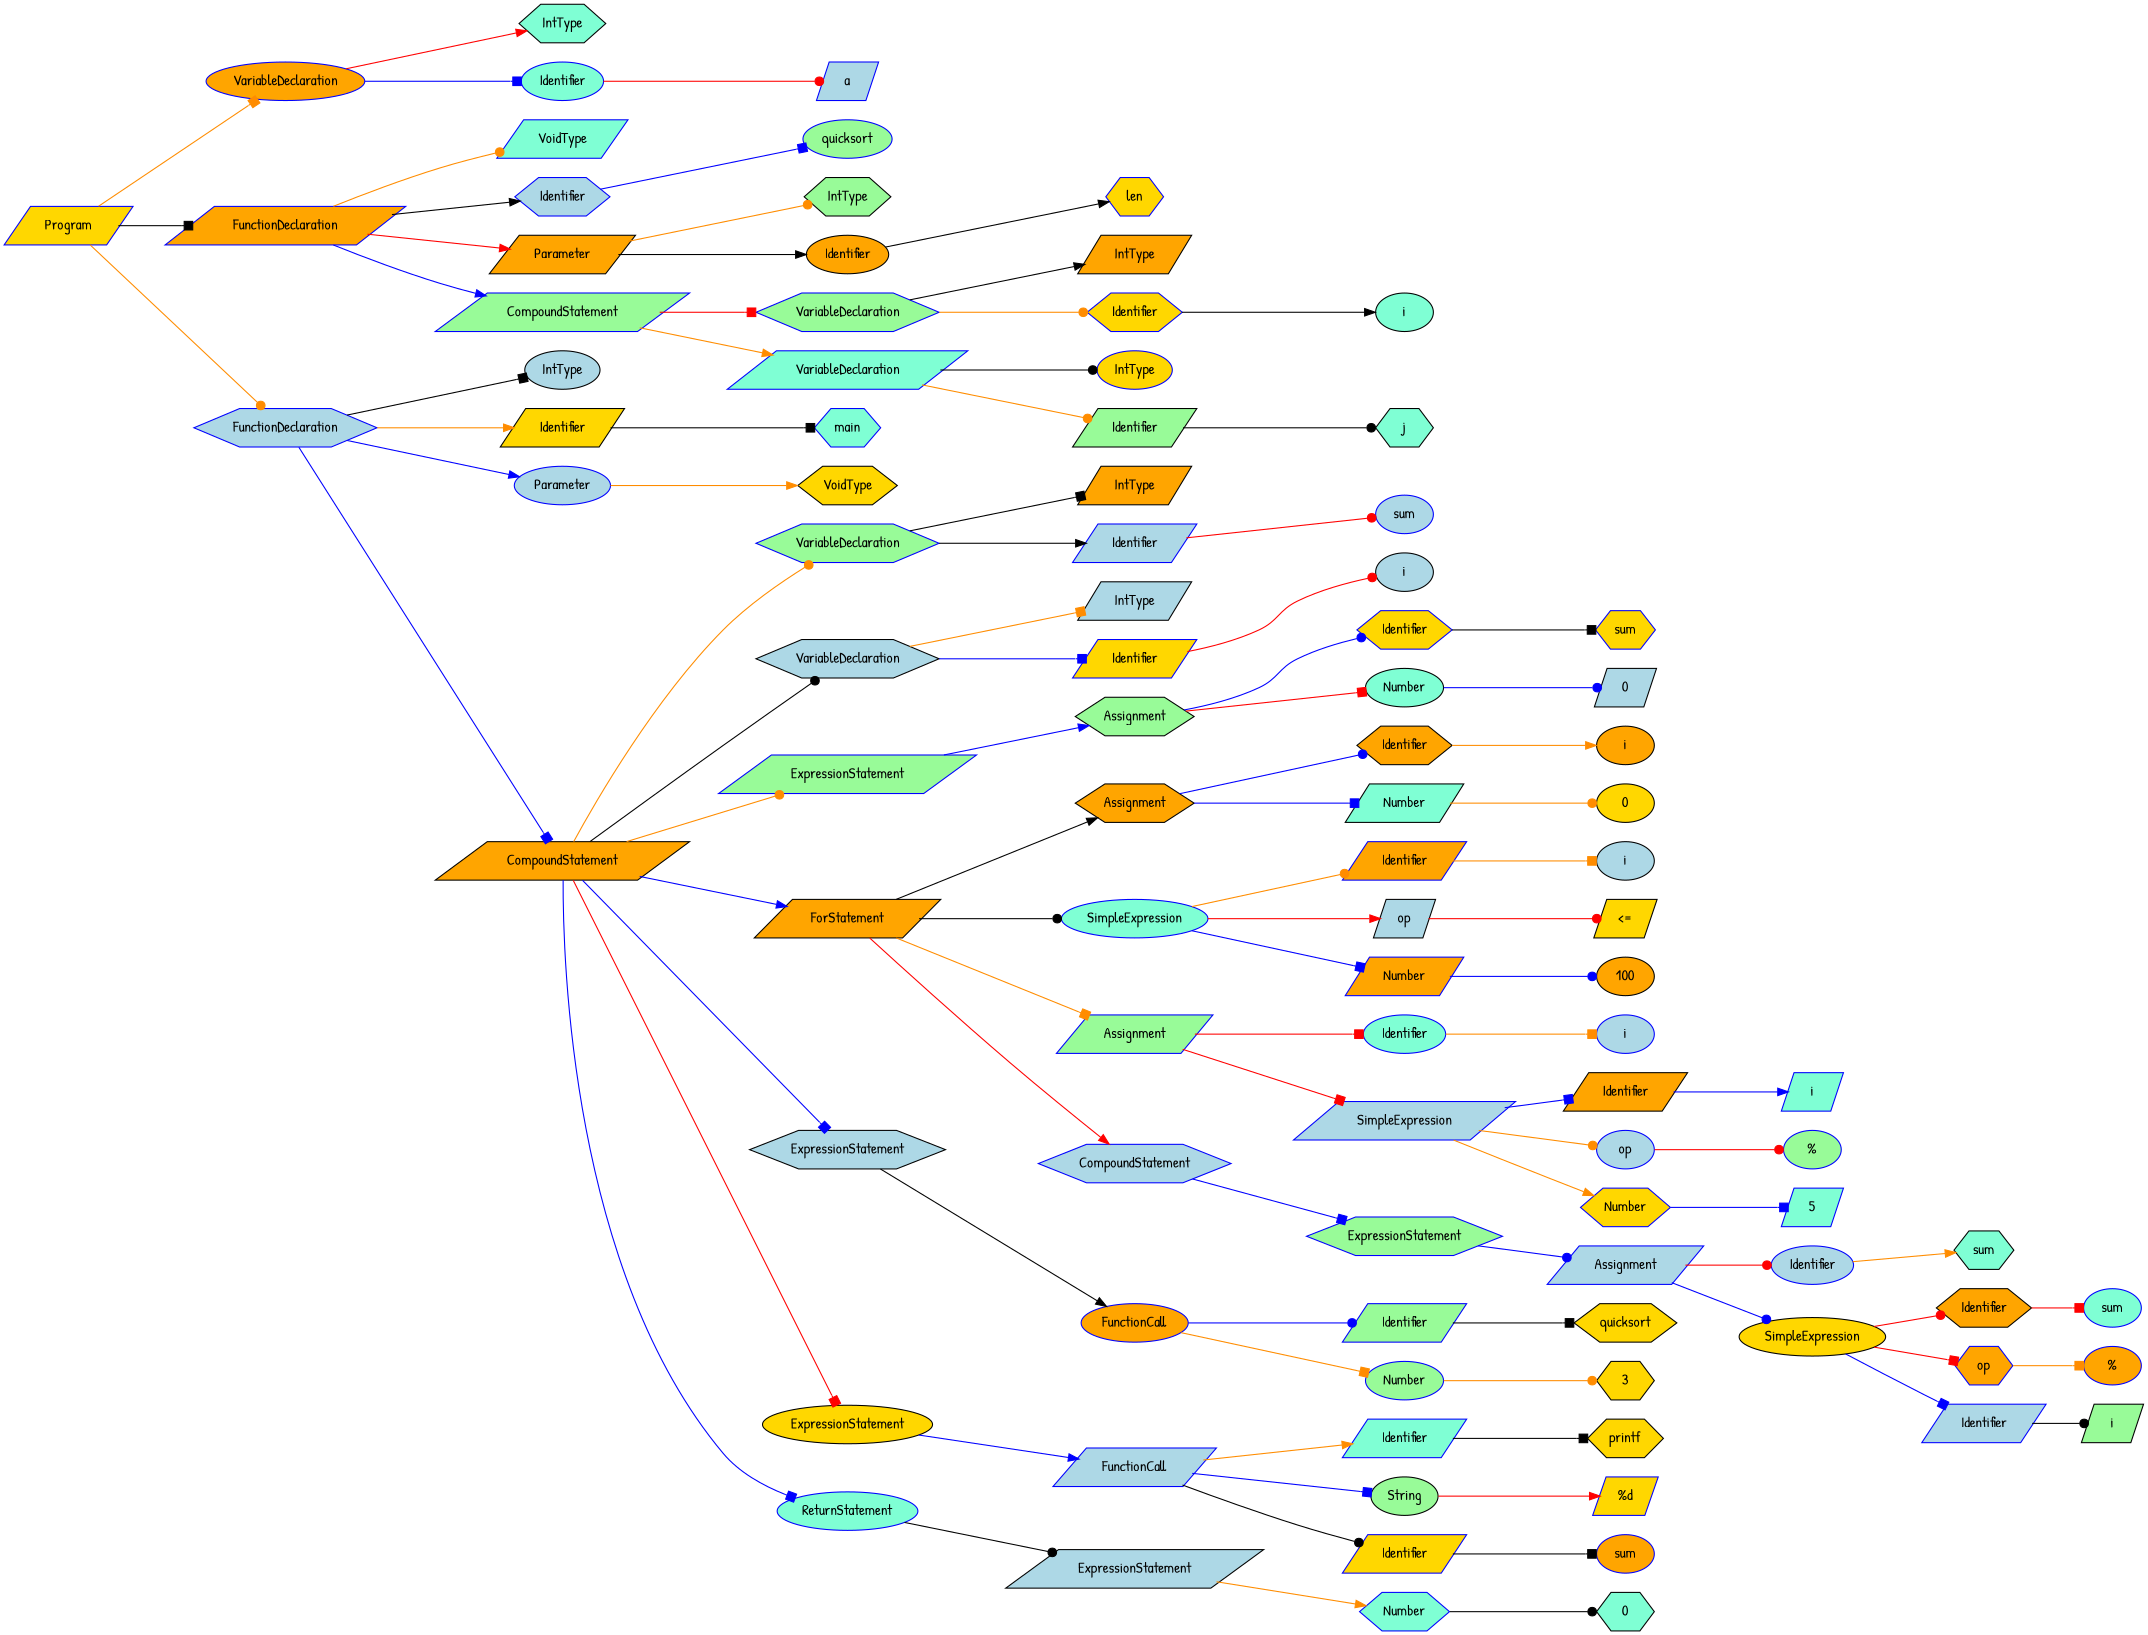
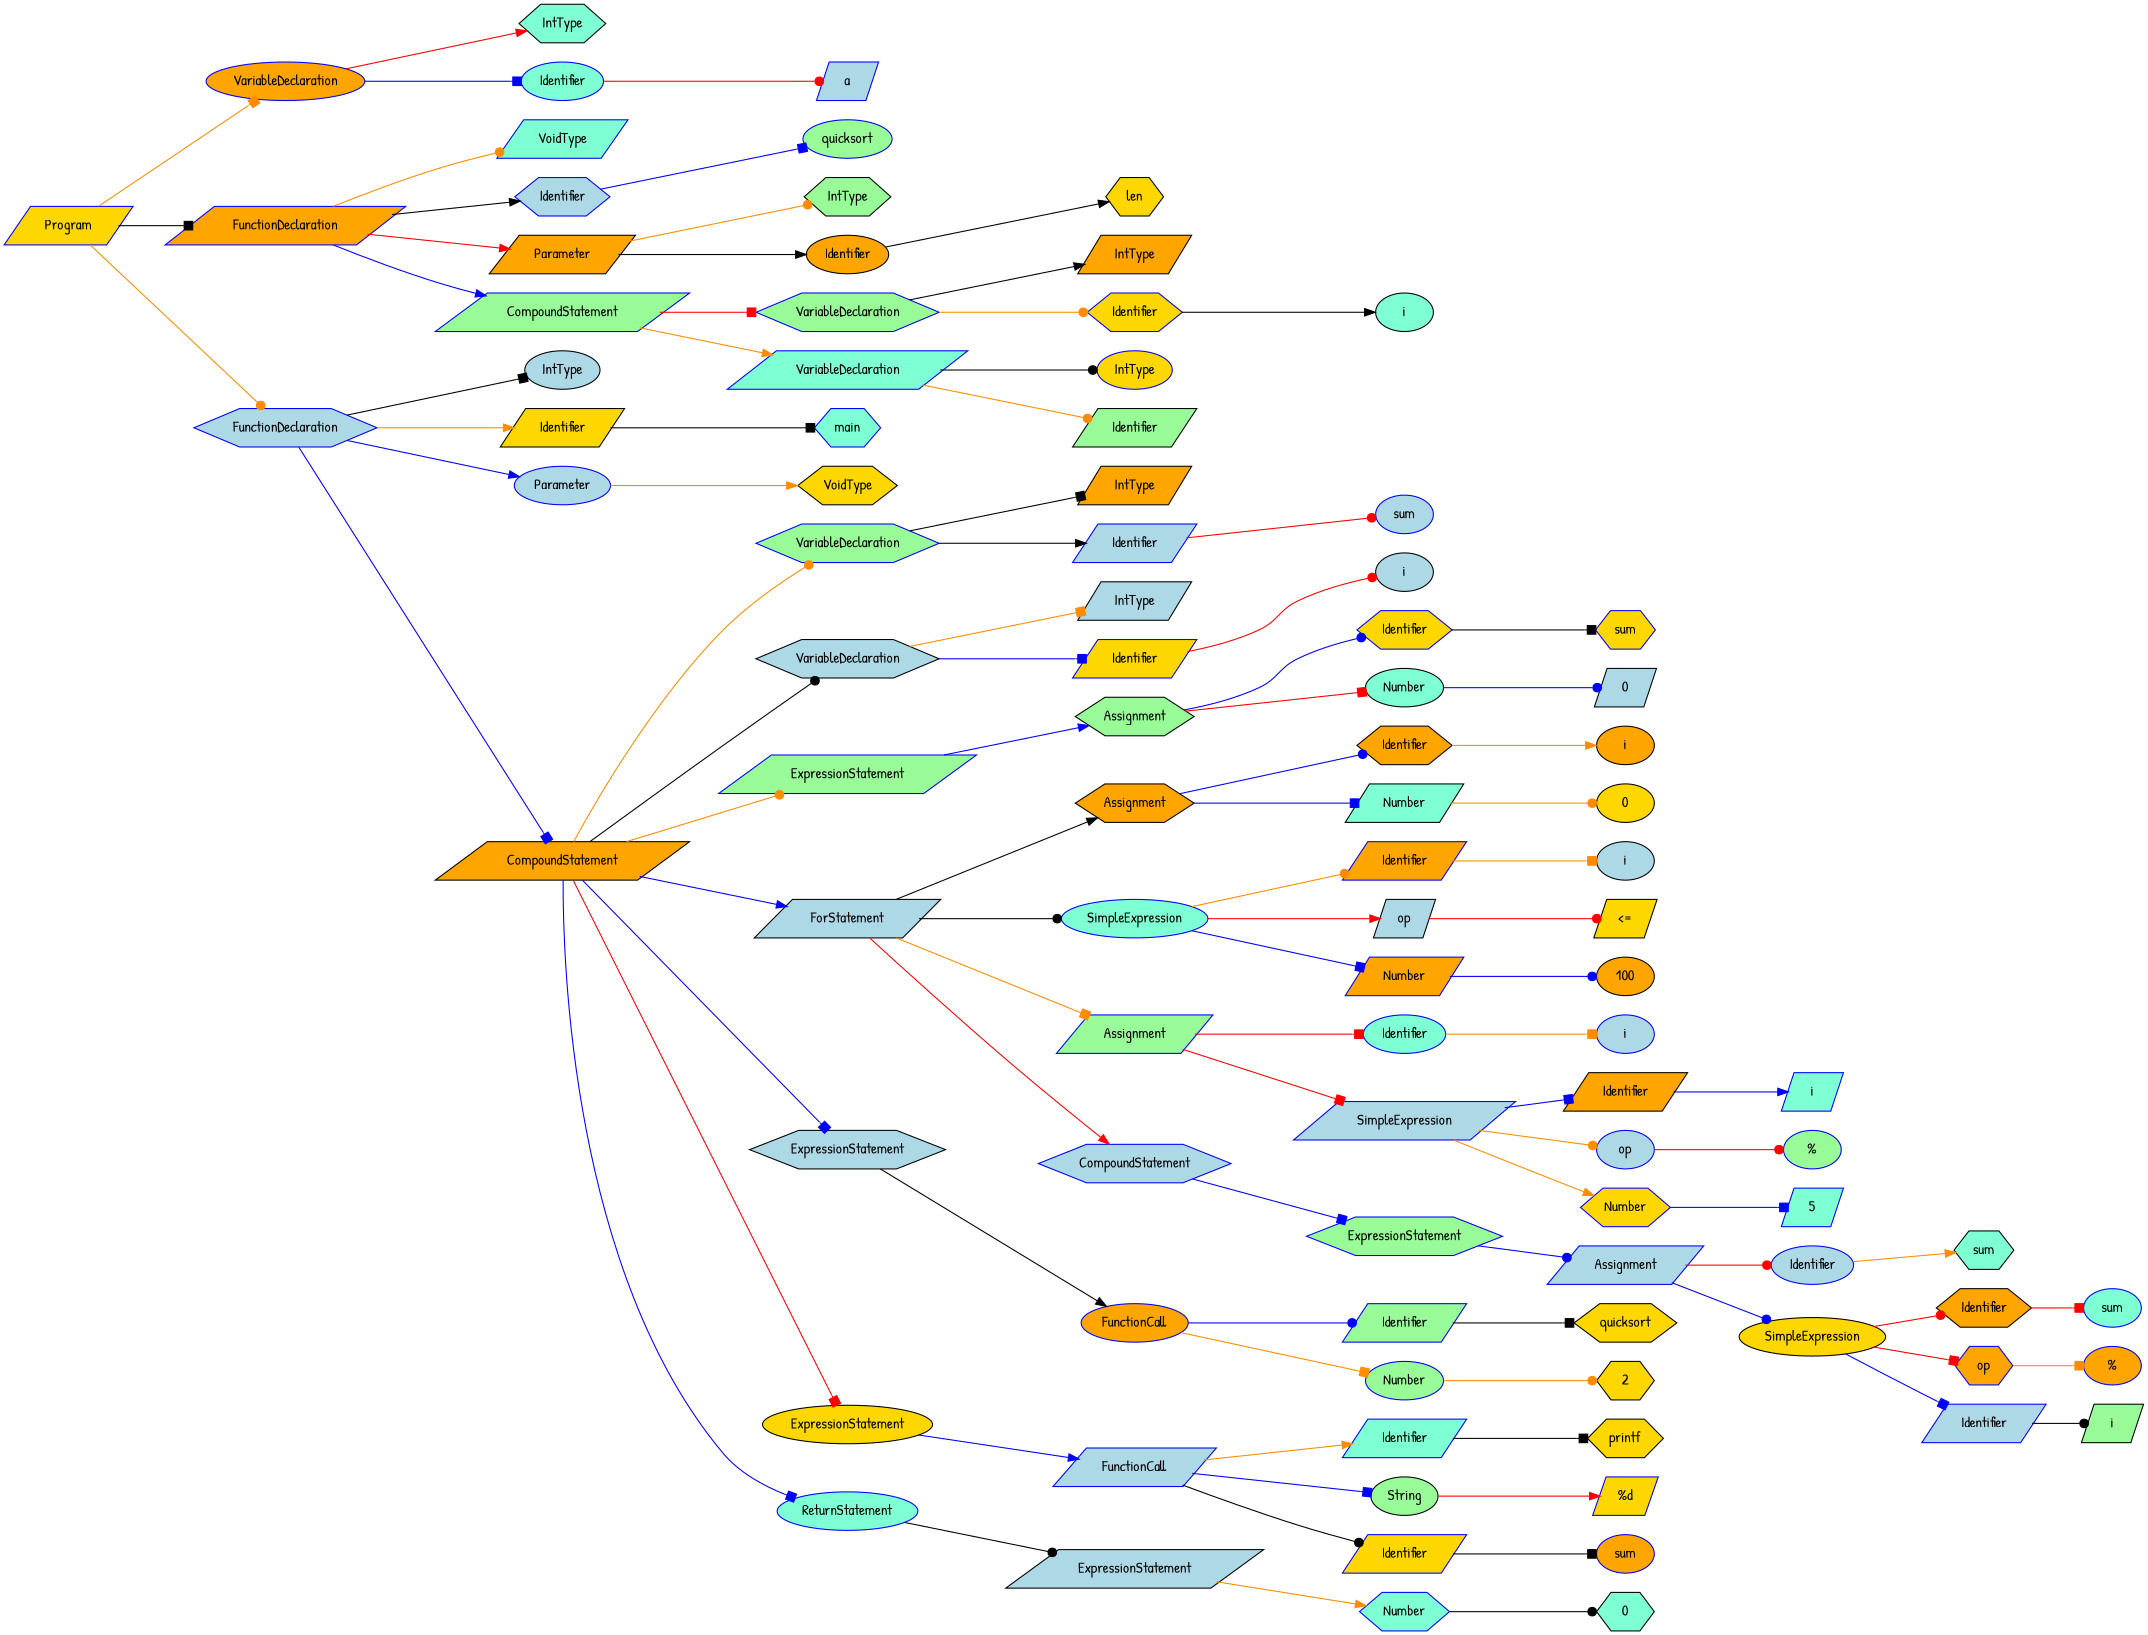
node "len": color blue -> black
node "j": removed
node "ForStatement": fillcolor orange -> lightblue
node "3": label "3" -> "2"
